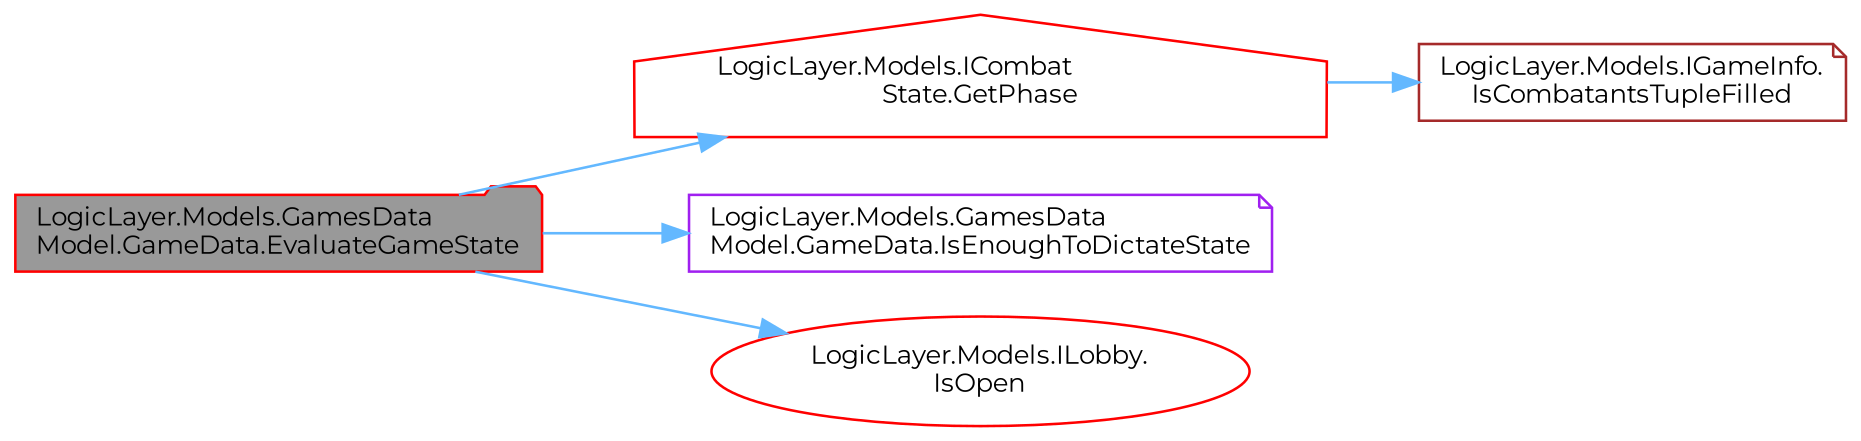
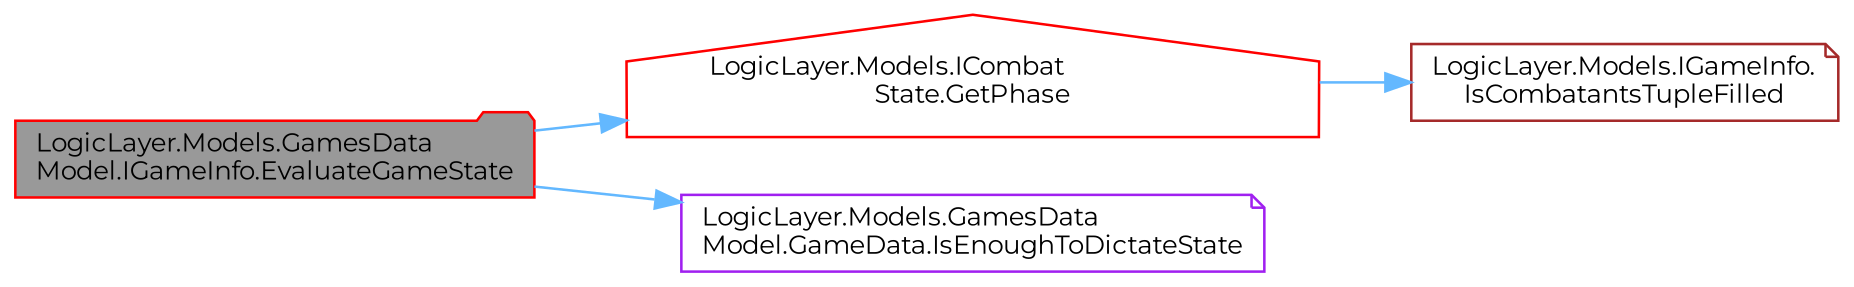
node "LogicLayer.Models.GamesData Model.GameData.EvaluateGameState": label "LogicLayer.Models.GamesData Model.GameData.EvaluateGameState" -> "LogicLayer.Models.GamesData Model.IGameInfo.EvaluateGameState"
node "LogicLayer.Models.ILobby. IsOpen": removed
